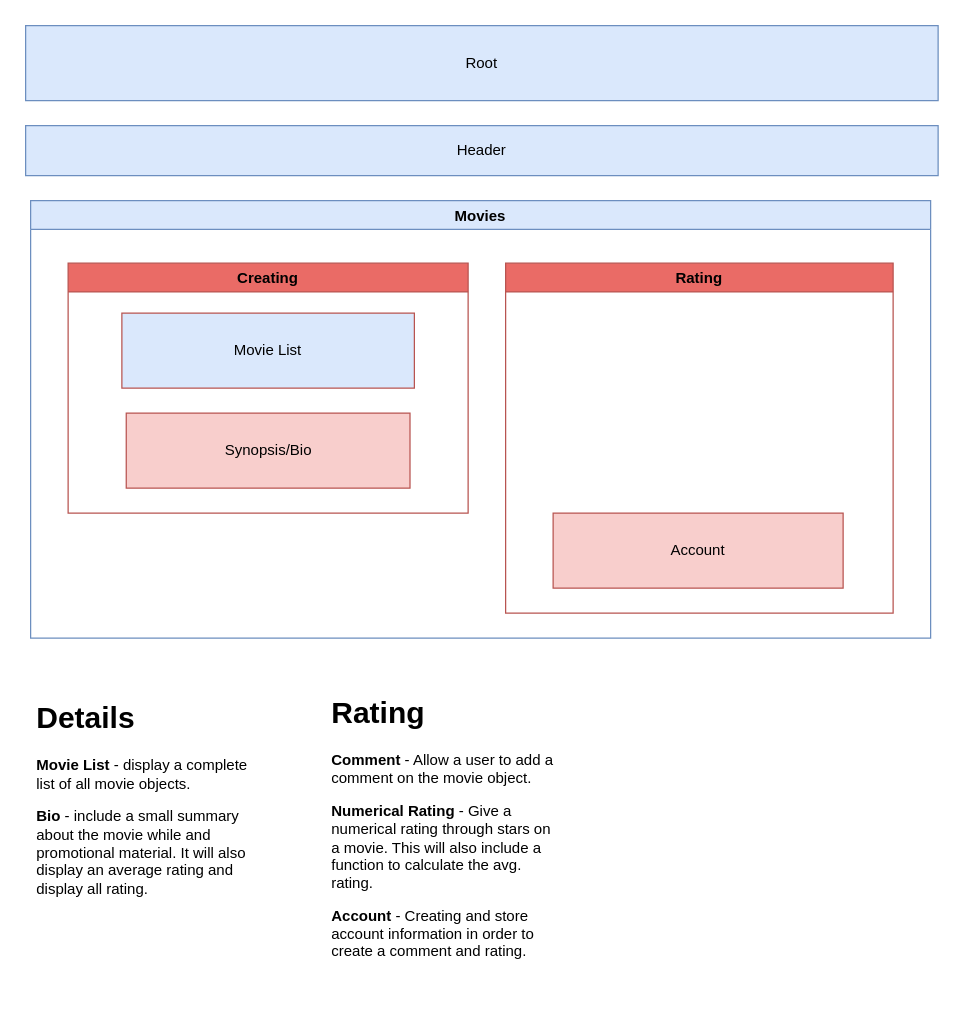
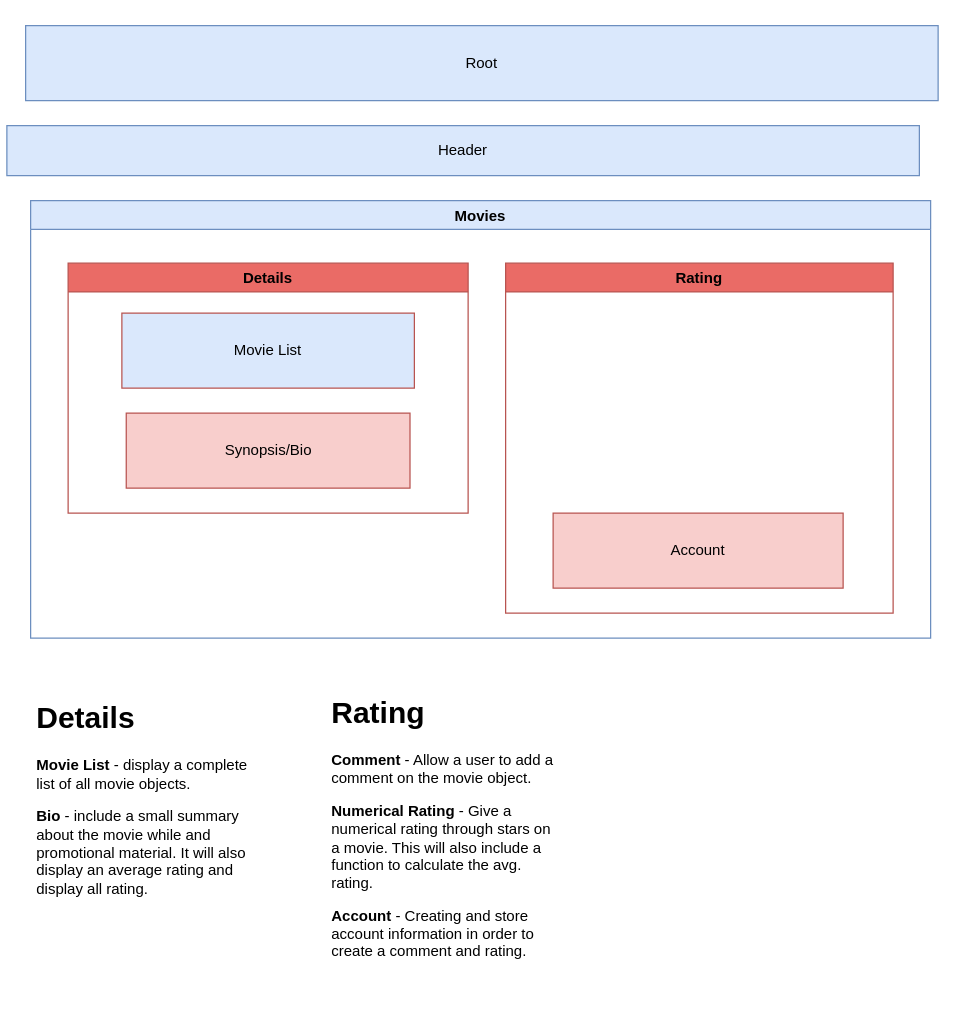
node "Header": moved (482, 151) -> (463, 151)
node "Creating": label "Creating" -> "Details"
